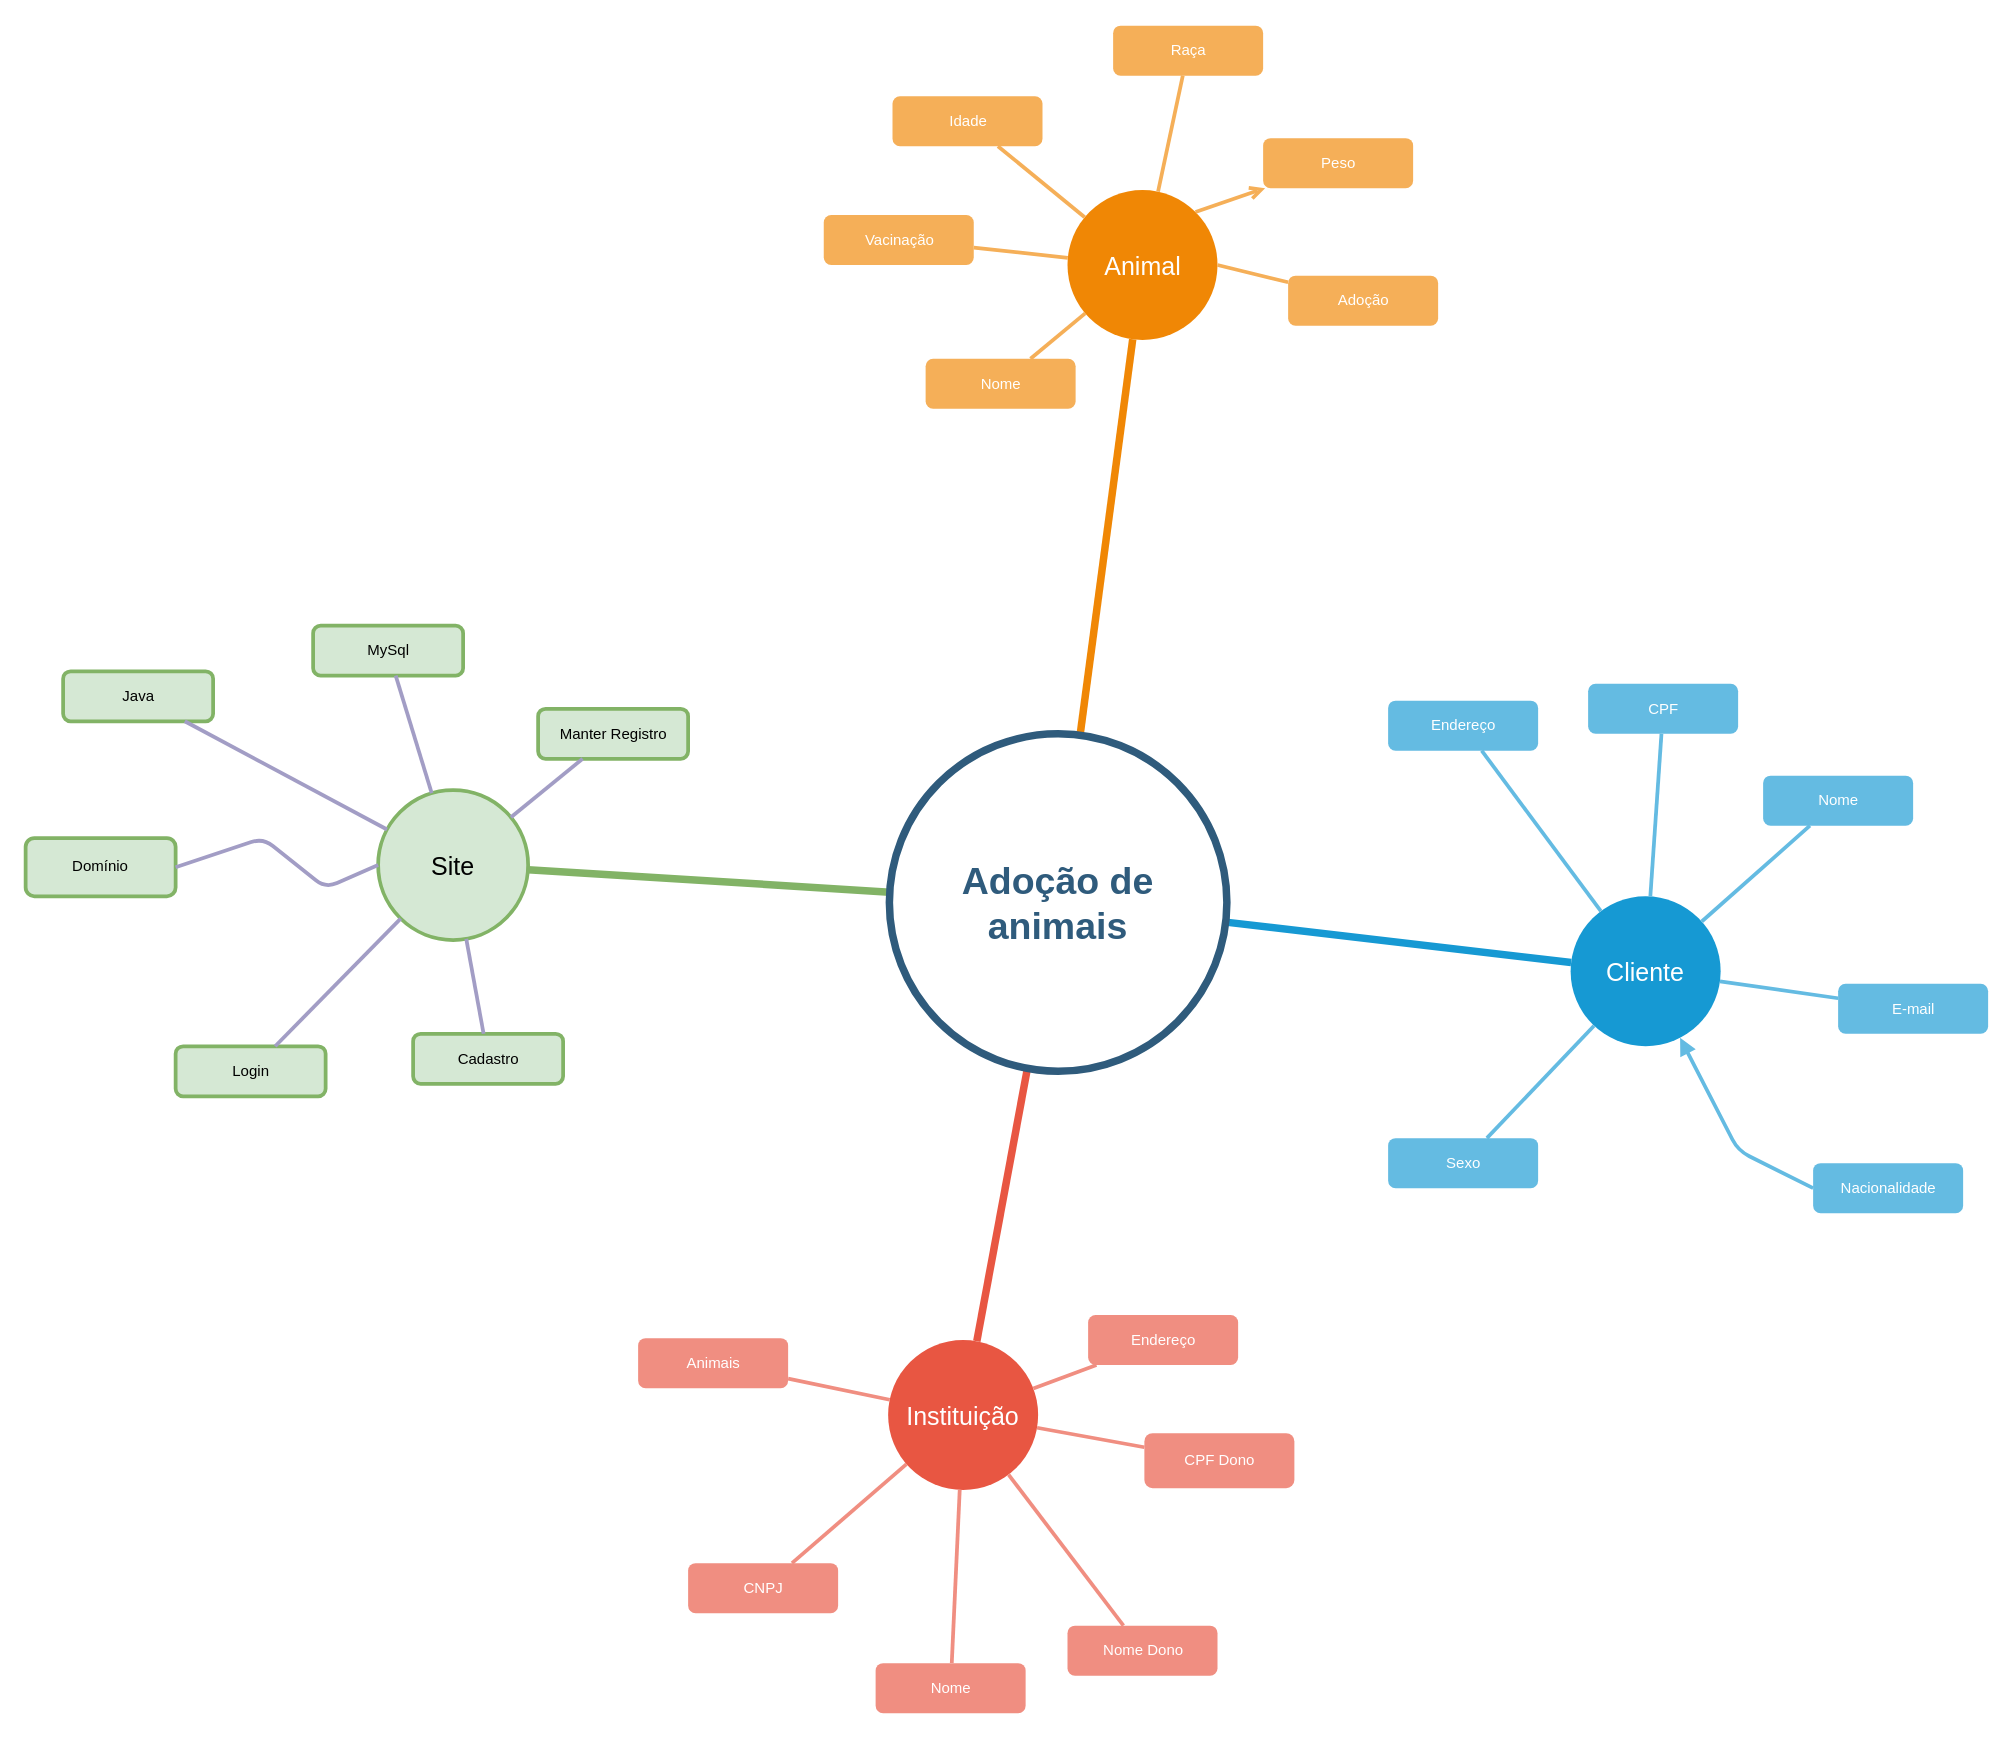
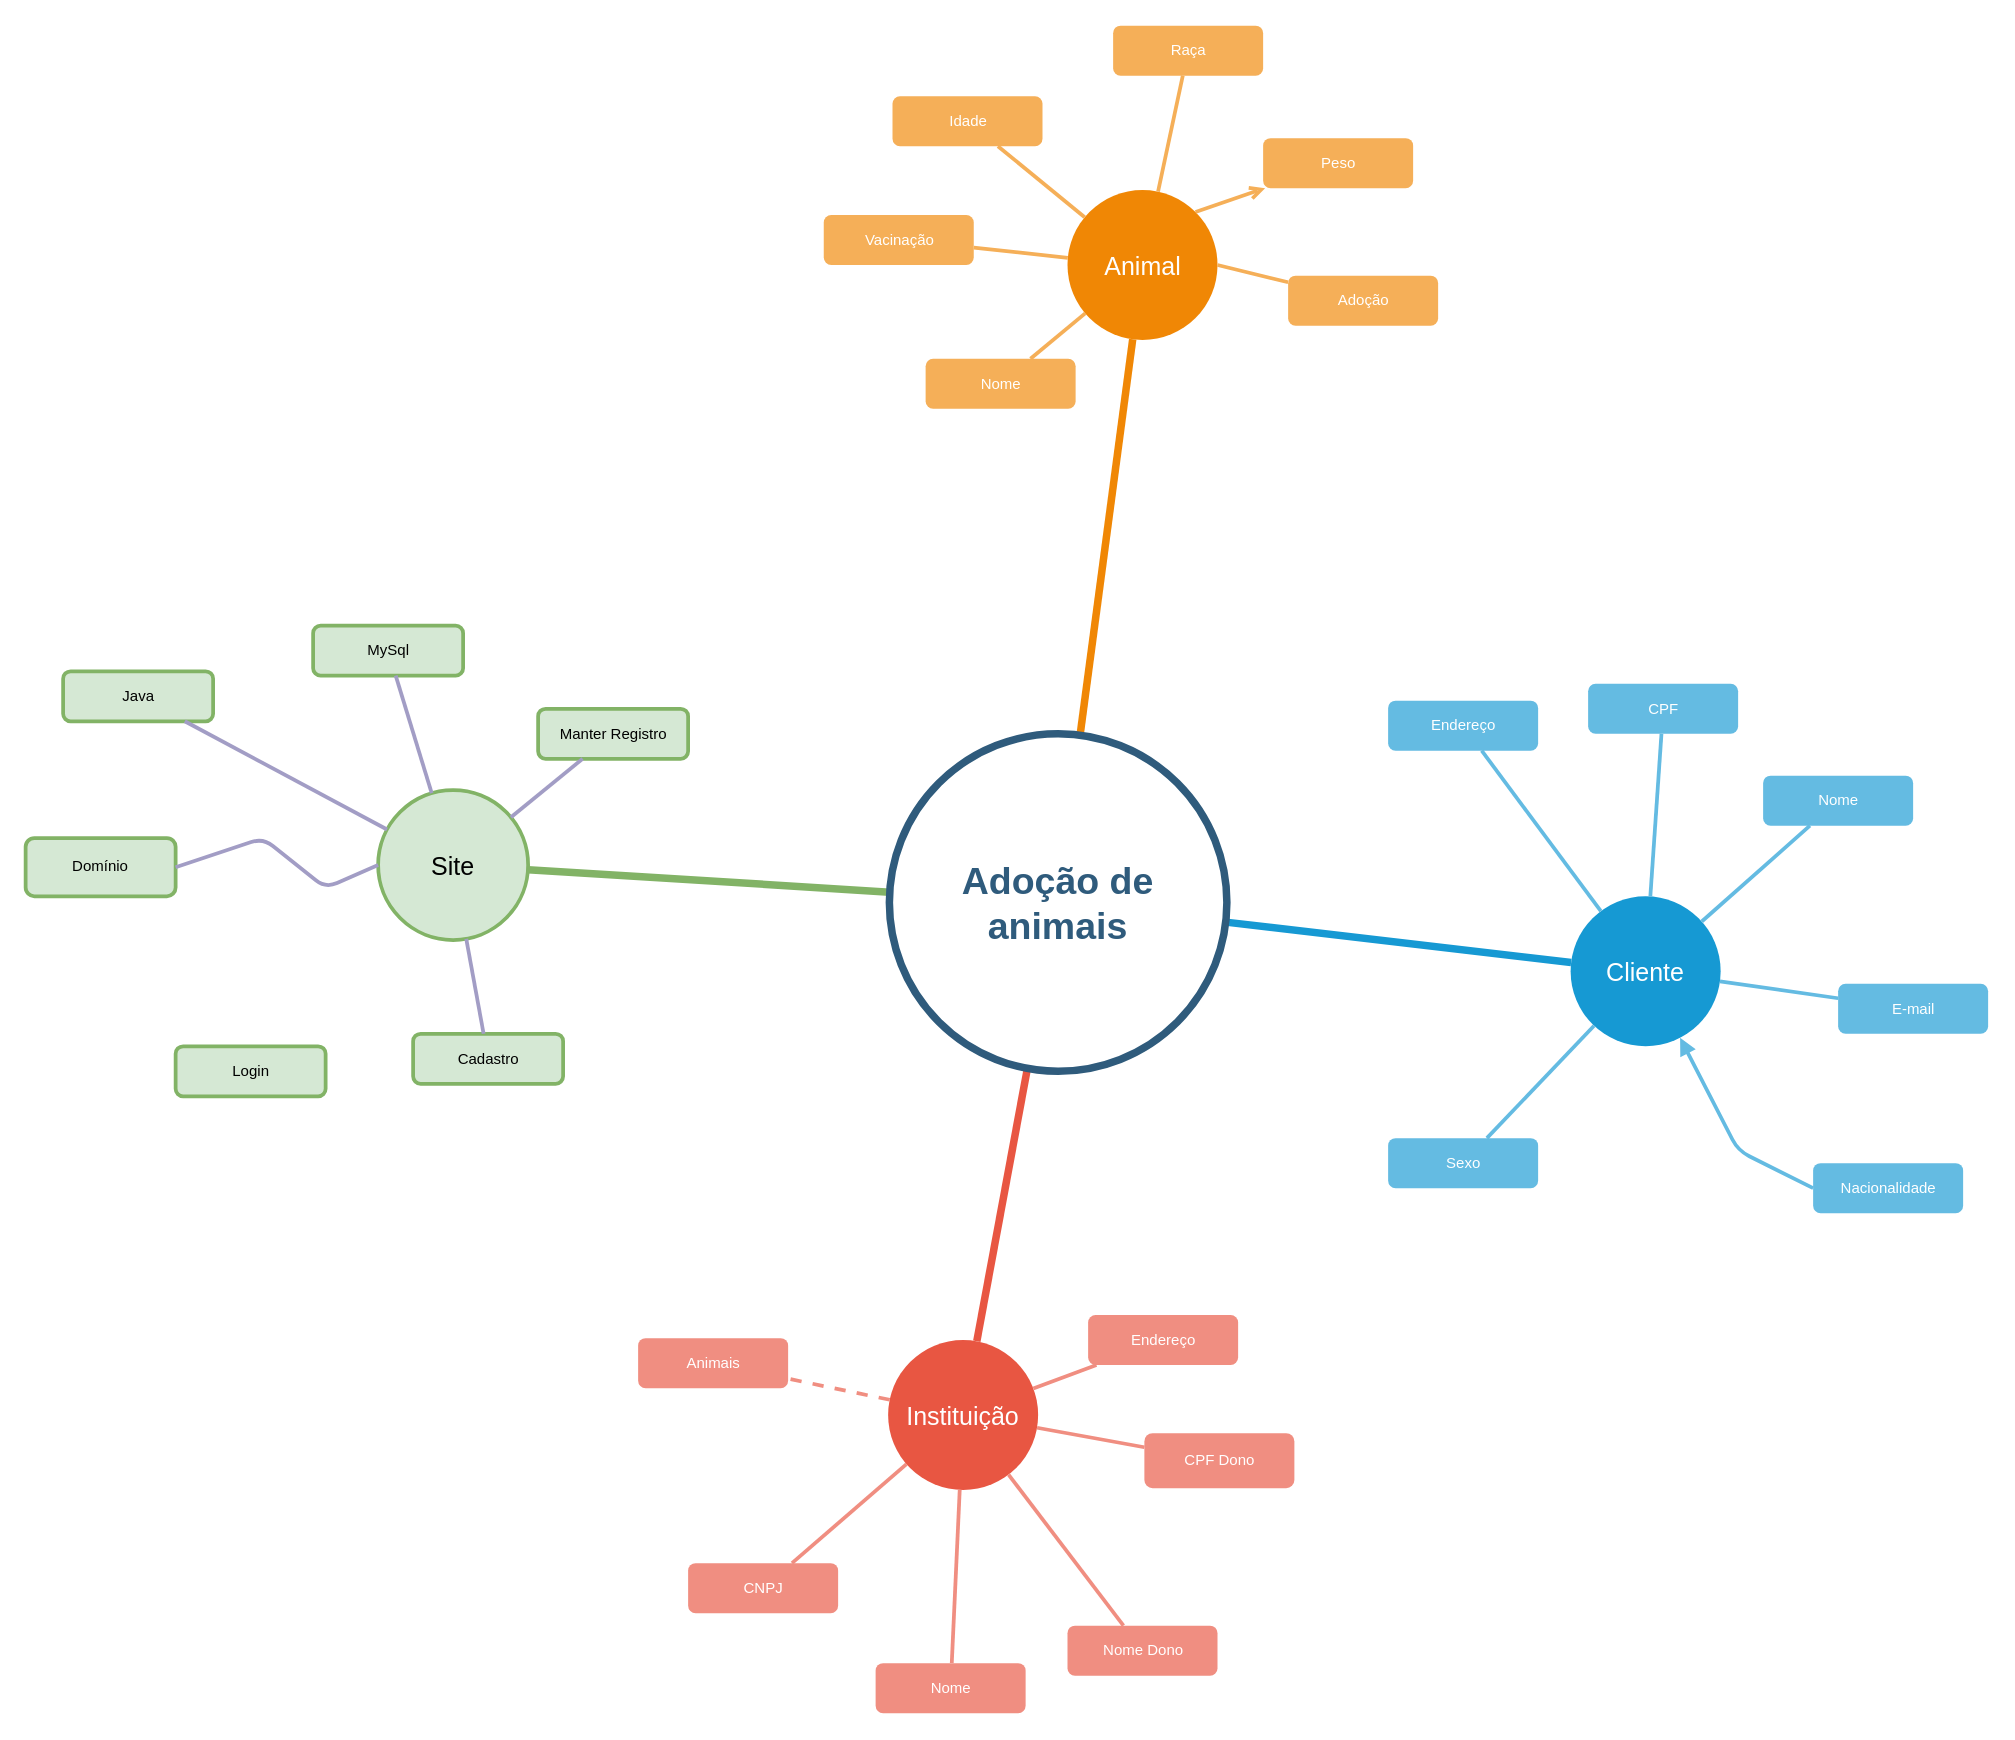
edge "Site" -- "Login": removed
edge "Animais" -- "Instituição": style solid -> dashed
